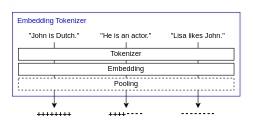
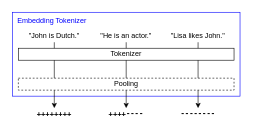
node "Embedding": removed
